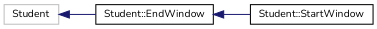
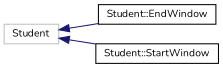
edge "Student::StartWindow" -> "Student::EndWindow": now "Student::StartWindow" -> "Student"
